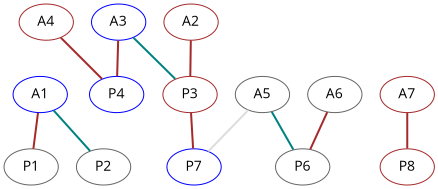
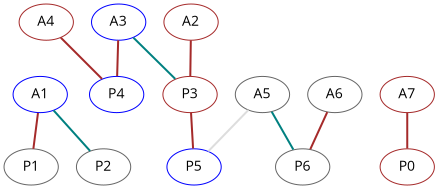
node "P7": label "P7" -> "P5"
node "P8": label "P8" -> "P0"
